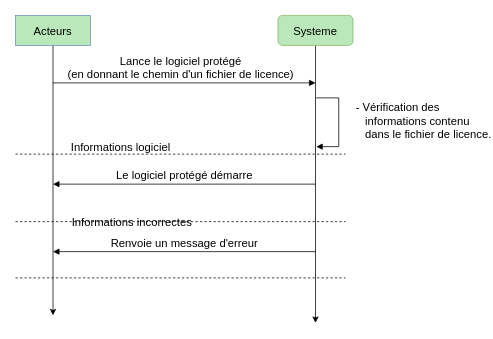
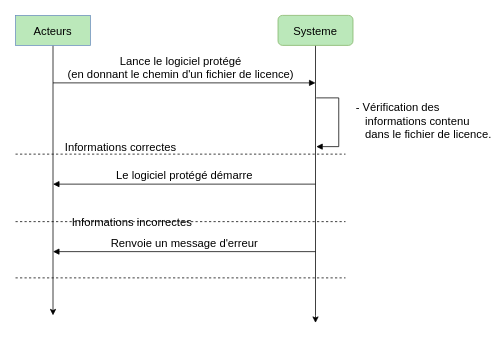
node "Informations logiciel": label "Informations logiciel" -> "Informations correctes"
